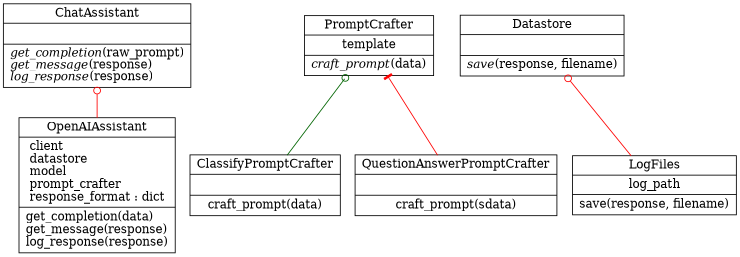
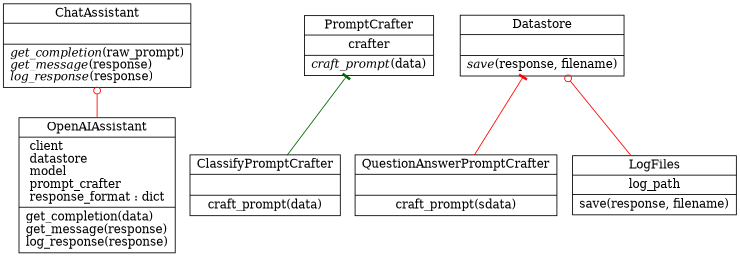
node "PromptCrafter": text "template" -> "crafter"
edge "ClassifyPromptCrafter" -> "PromptCrafter": arrowhead odot -> tee
edge "QuestionAnswerPromptCrafter" -> "PromptCrafter": now "QuestionAnswerPromptCrafter" -> "Datastore"
